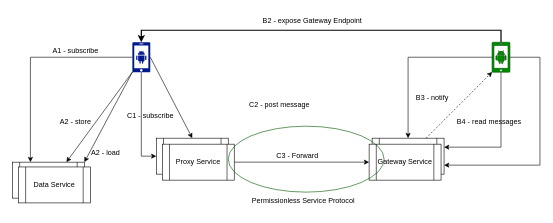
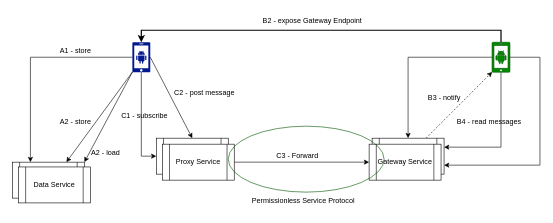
node "A1 - subscribe": label "A1 - subscribe" -> "A1 - store"
node "B3 - notify": moved (432, 98) -> (444, 98)
node "C2 - post message": moved (279, 105) -> (204, 93)
node "C1 - subscribe": moved (150, 116) -> (144, 116)
